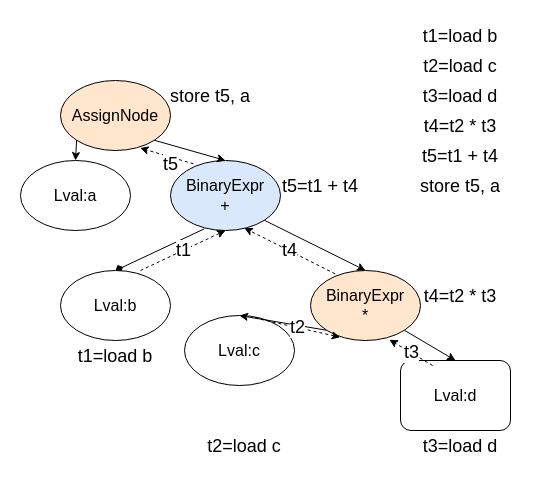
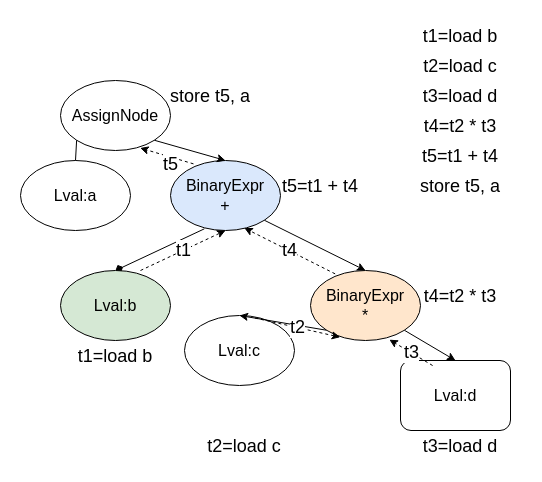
node "AssignNode": fillcolor #ffe6cc -> #ffffff
edge "AssignNode" -> "Lval:a": arrowhead classic -> none
node "Lval:b": fillcolor #ffffff -> #d5e8d4
